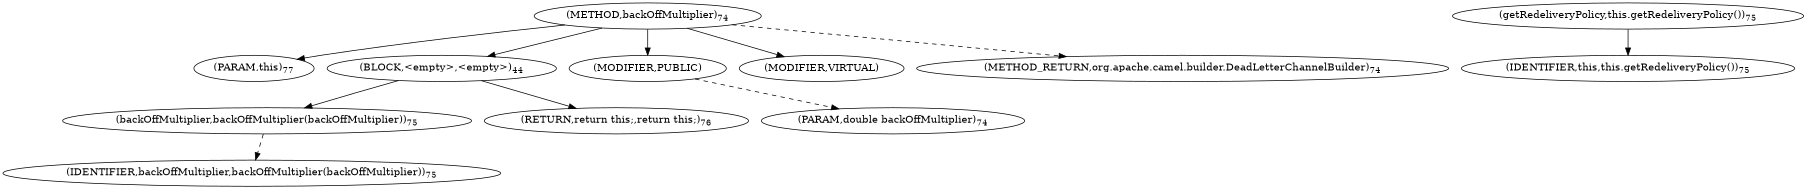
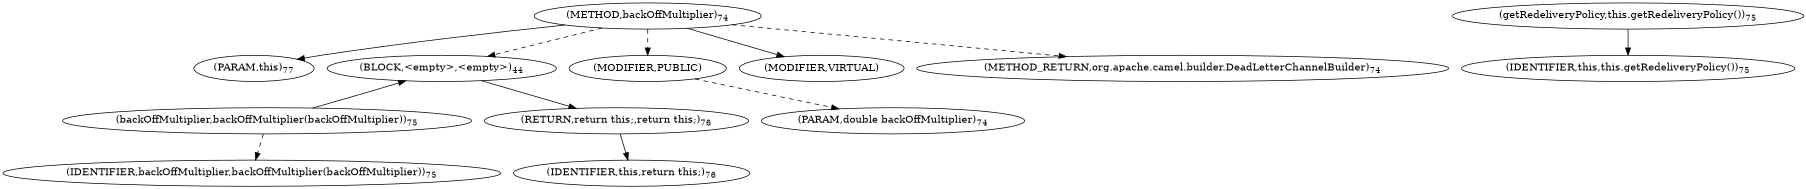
edge "(METHOD,backOffMultiplier)" -> "(MODIFIER,PUBLIC)": style solid -> dashed
edge "(METHOD,backOffMultiplier)" -> "(BLOCK,<empty>,<empty>)": style solid -> dashed
edge "(BLOCK,<empty>,<empty>)" -> "(backOffMultiplier,backOffMultiplier(backOffMultiplier))": reversed
node "(IDENTIFIER,this,return this;)": added
